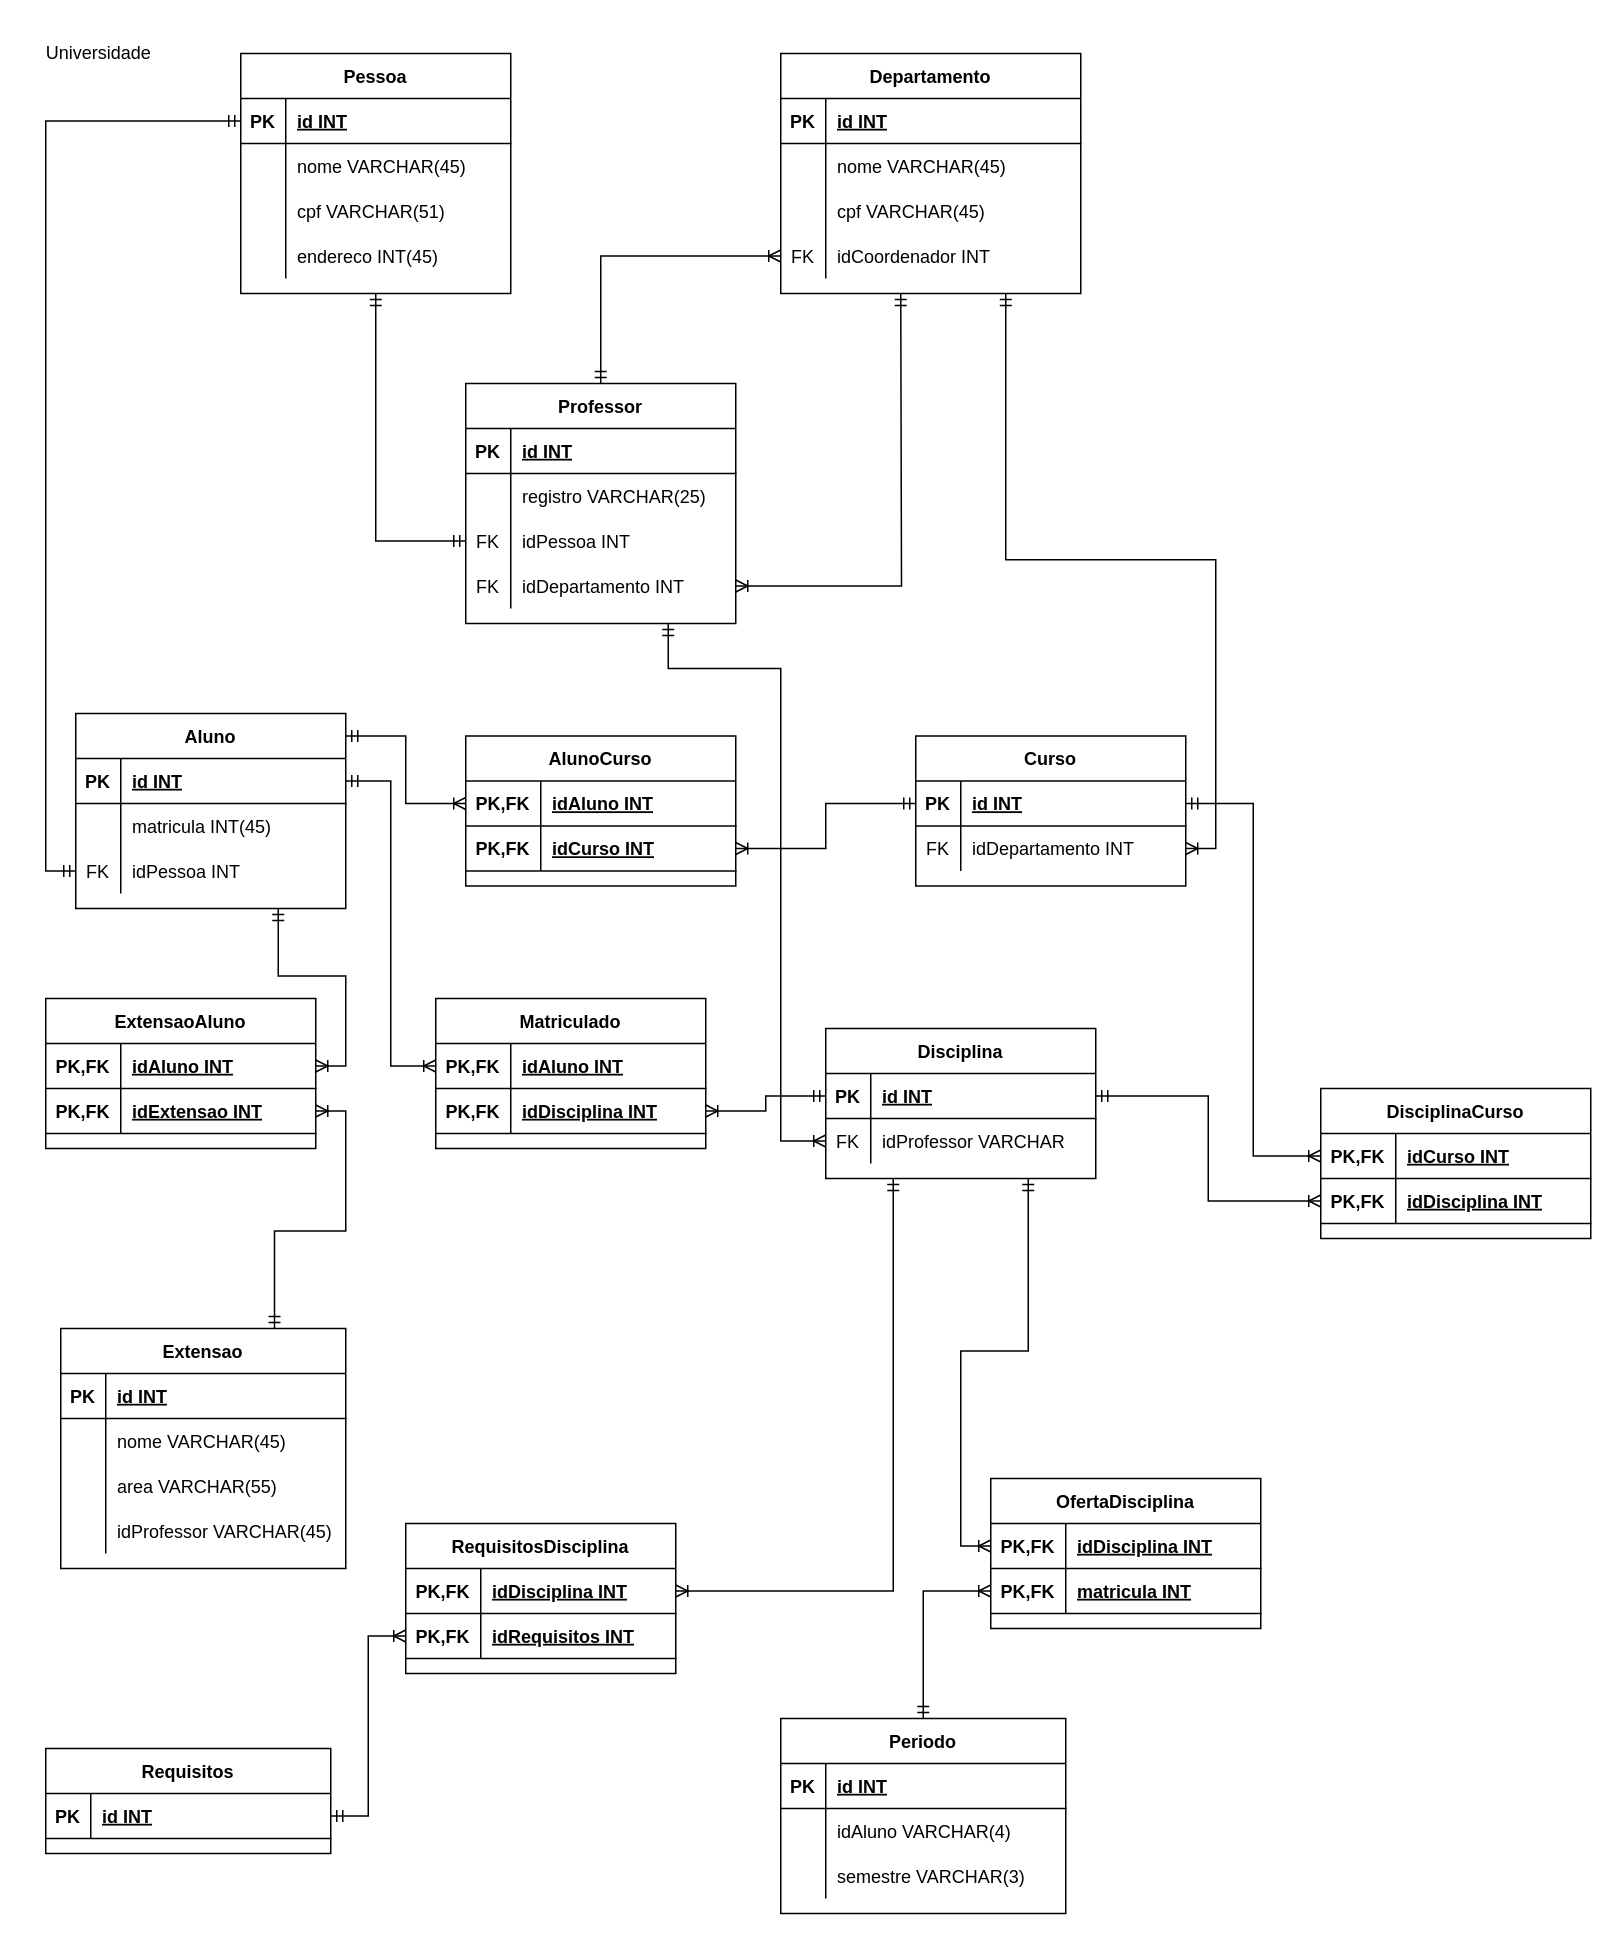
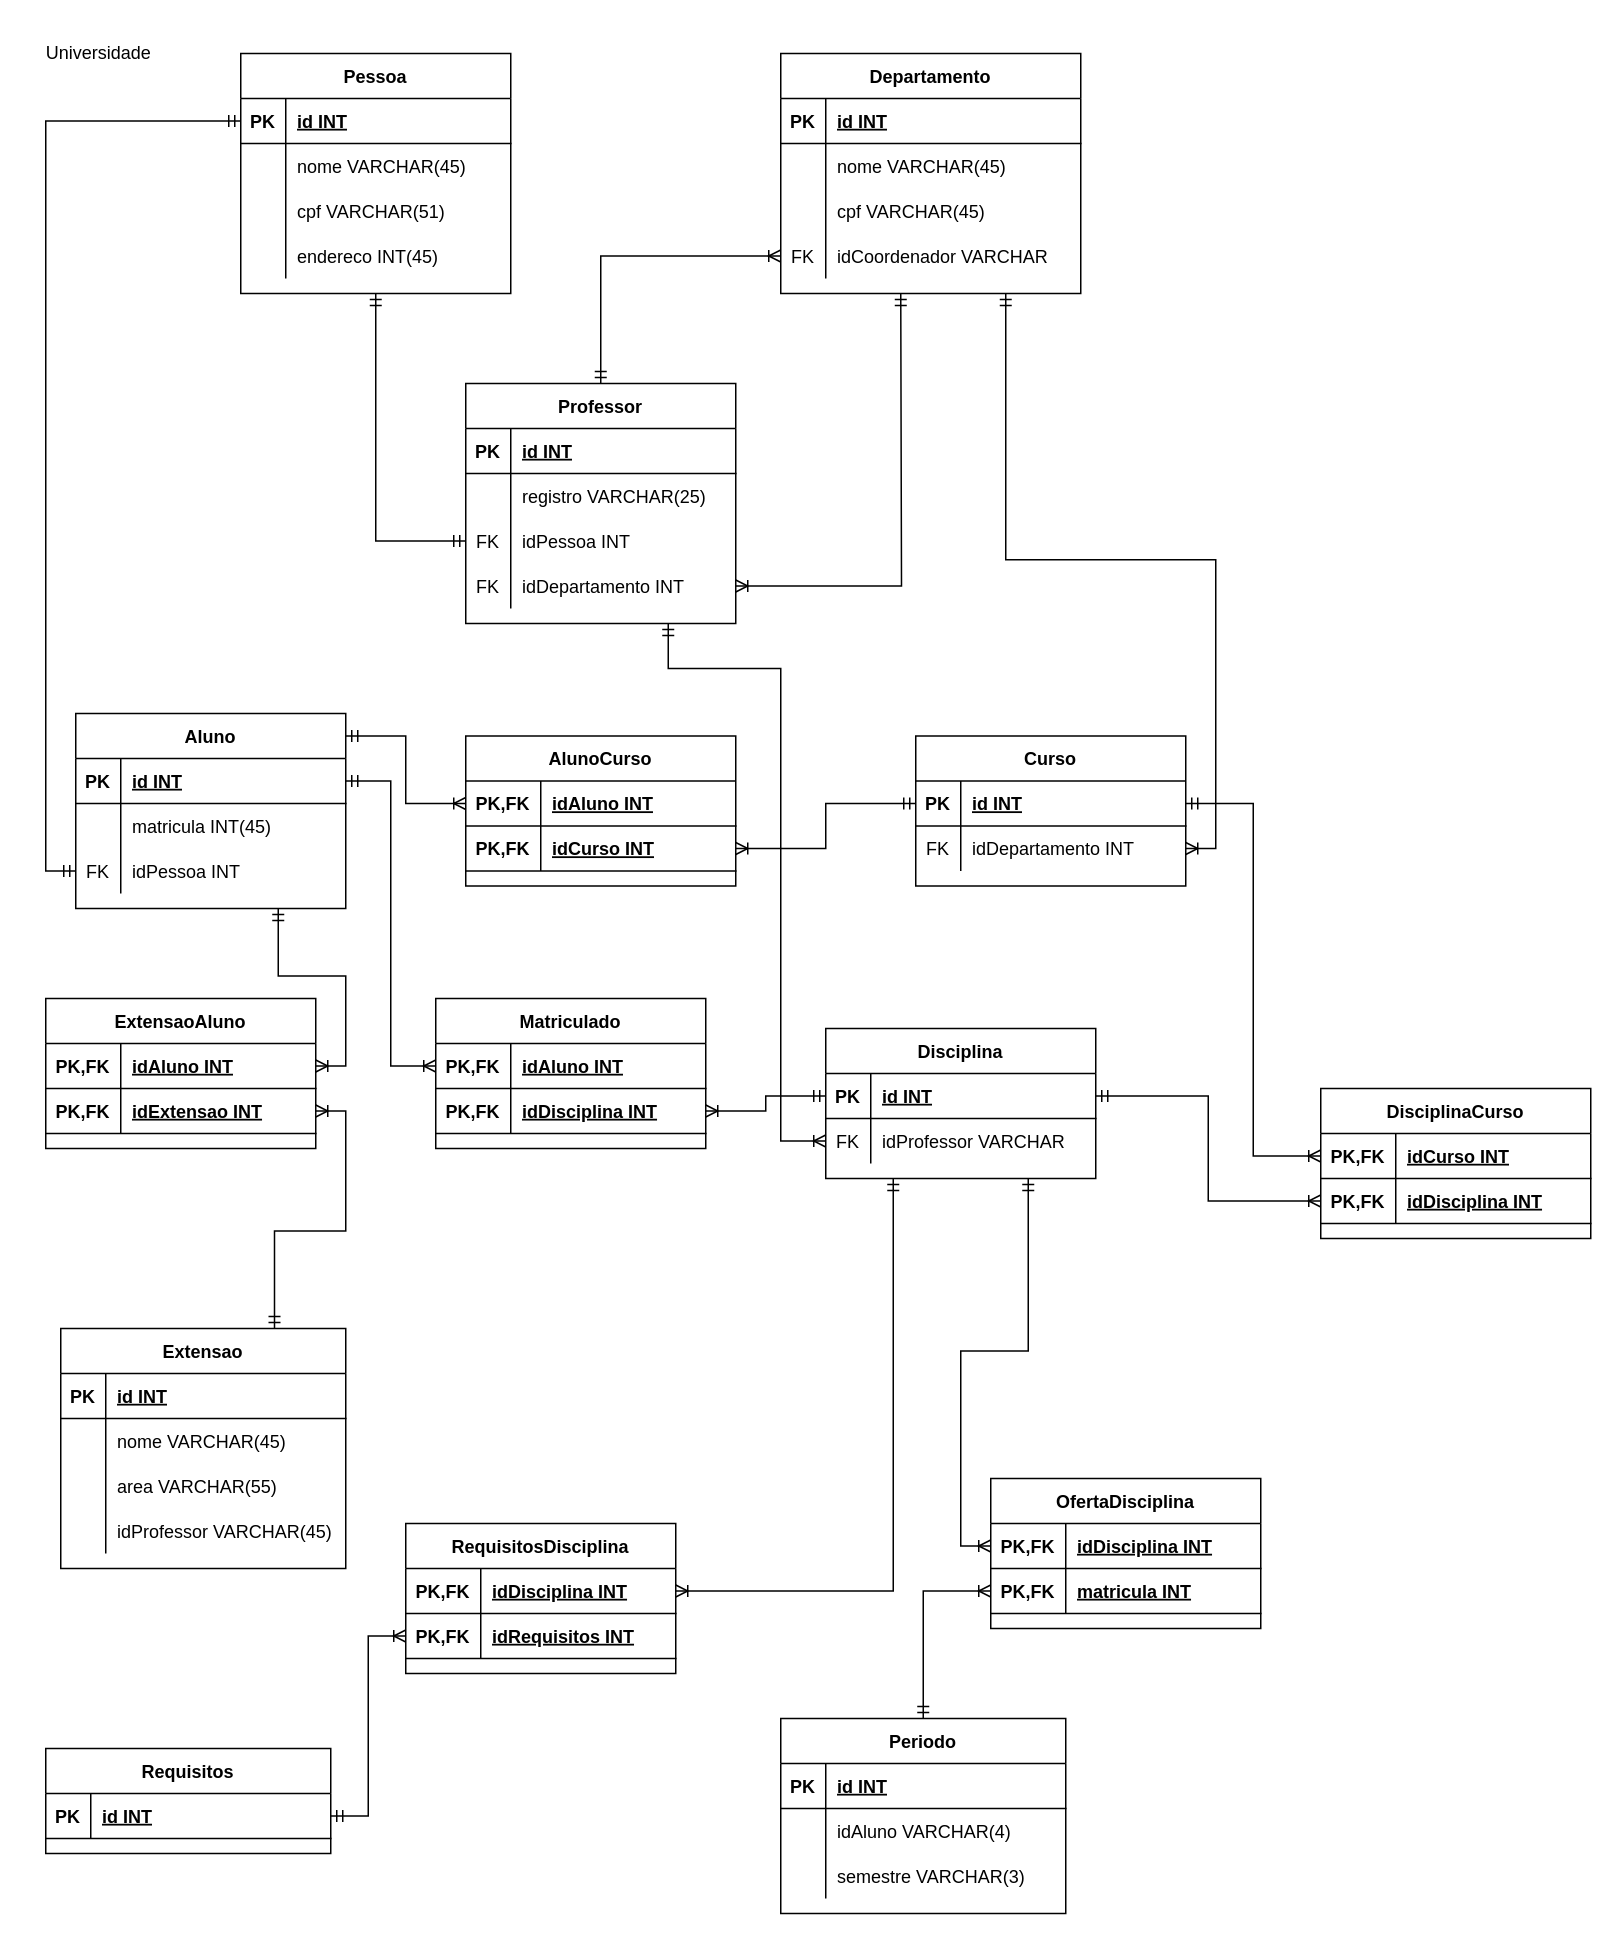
node "idCoordenador INT": label "idCoordenador INT" -> "idCoordenador VARCHAR"
